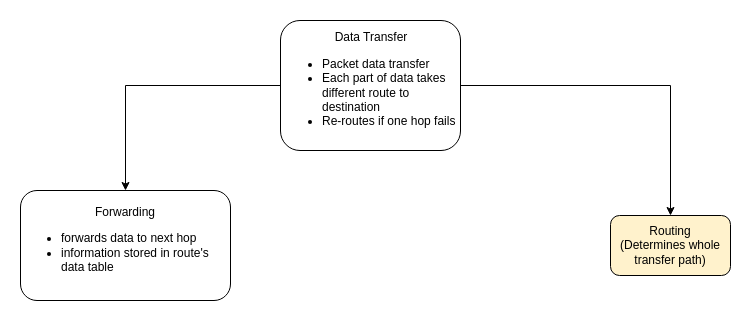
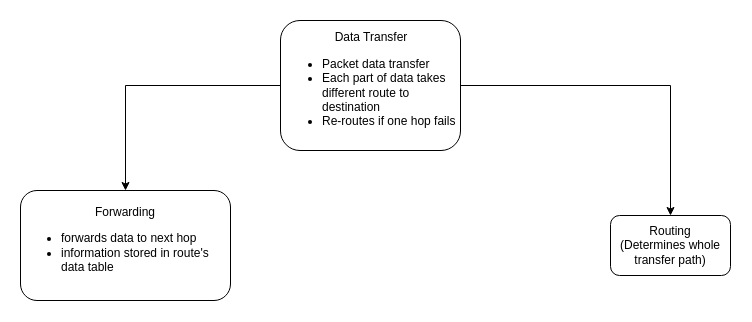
node "Routing (Determines whole transfer path)": fillcolor #fff2cc -> #ffffff
